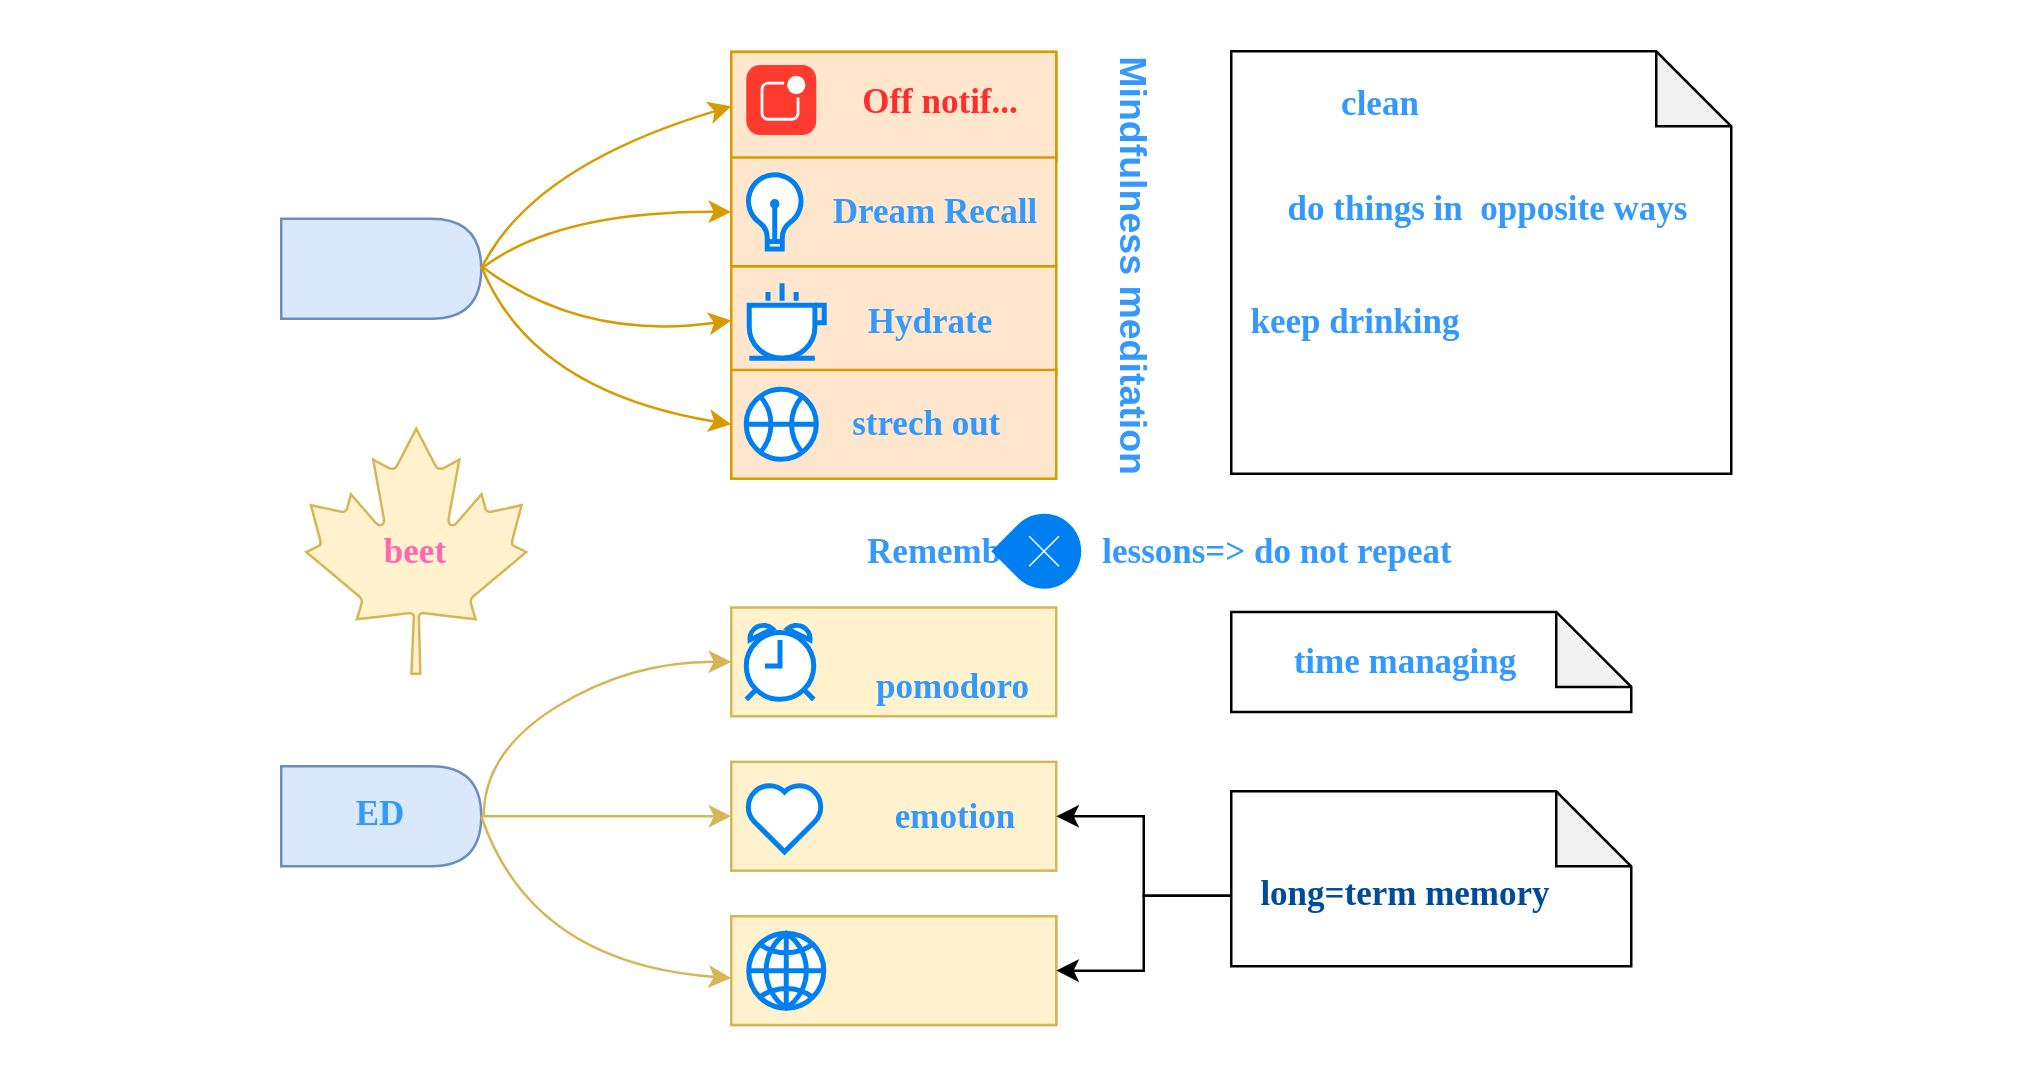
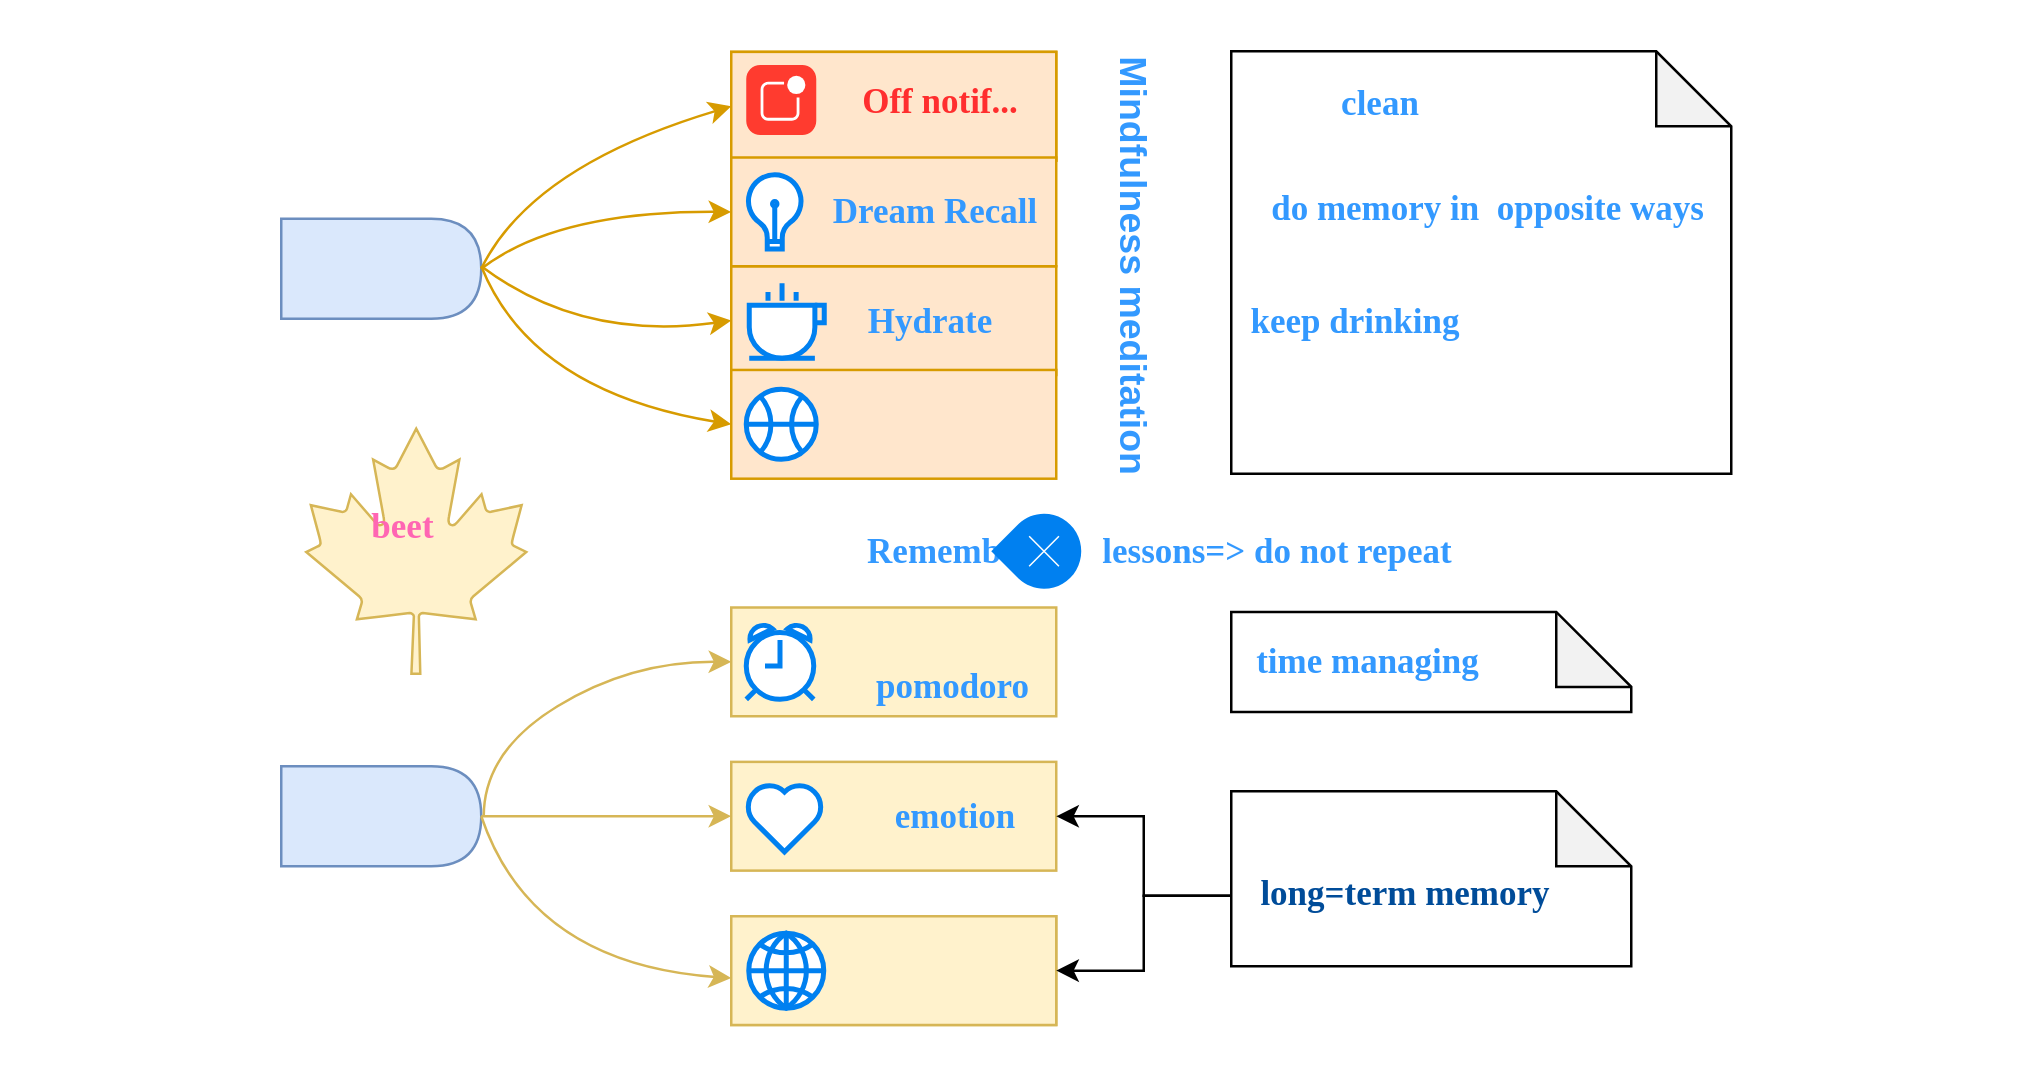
node "do things in opposite ways": label "do things in opposite ways" -> "do memory in opposite ways"
node "strech out": removed
node "beet": moved (416, 551) -> (404, 526)
node "time managing": moved (1406, 662) -> (1369, 662)
node "ED": removed
